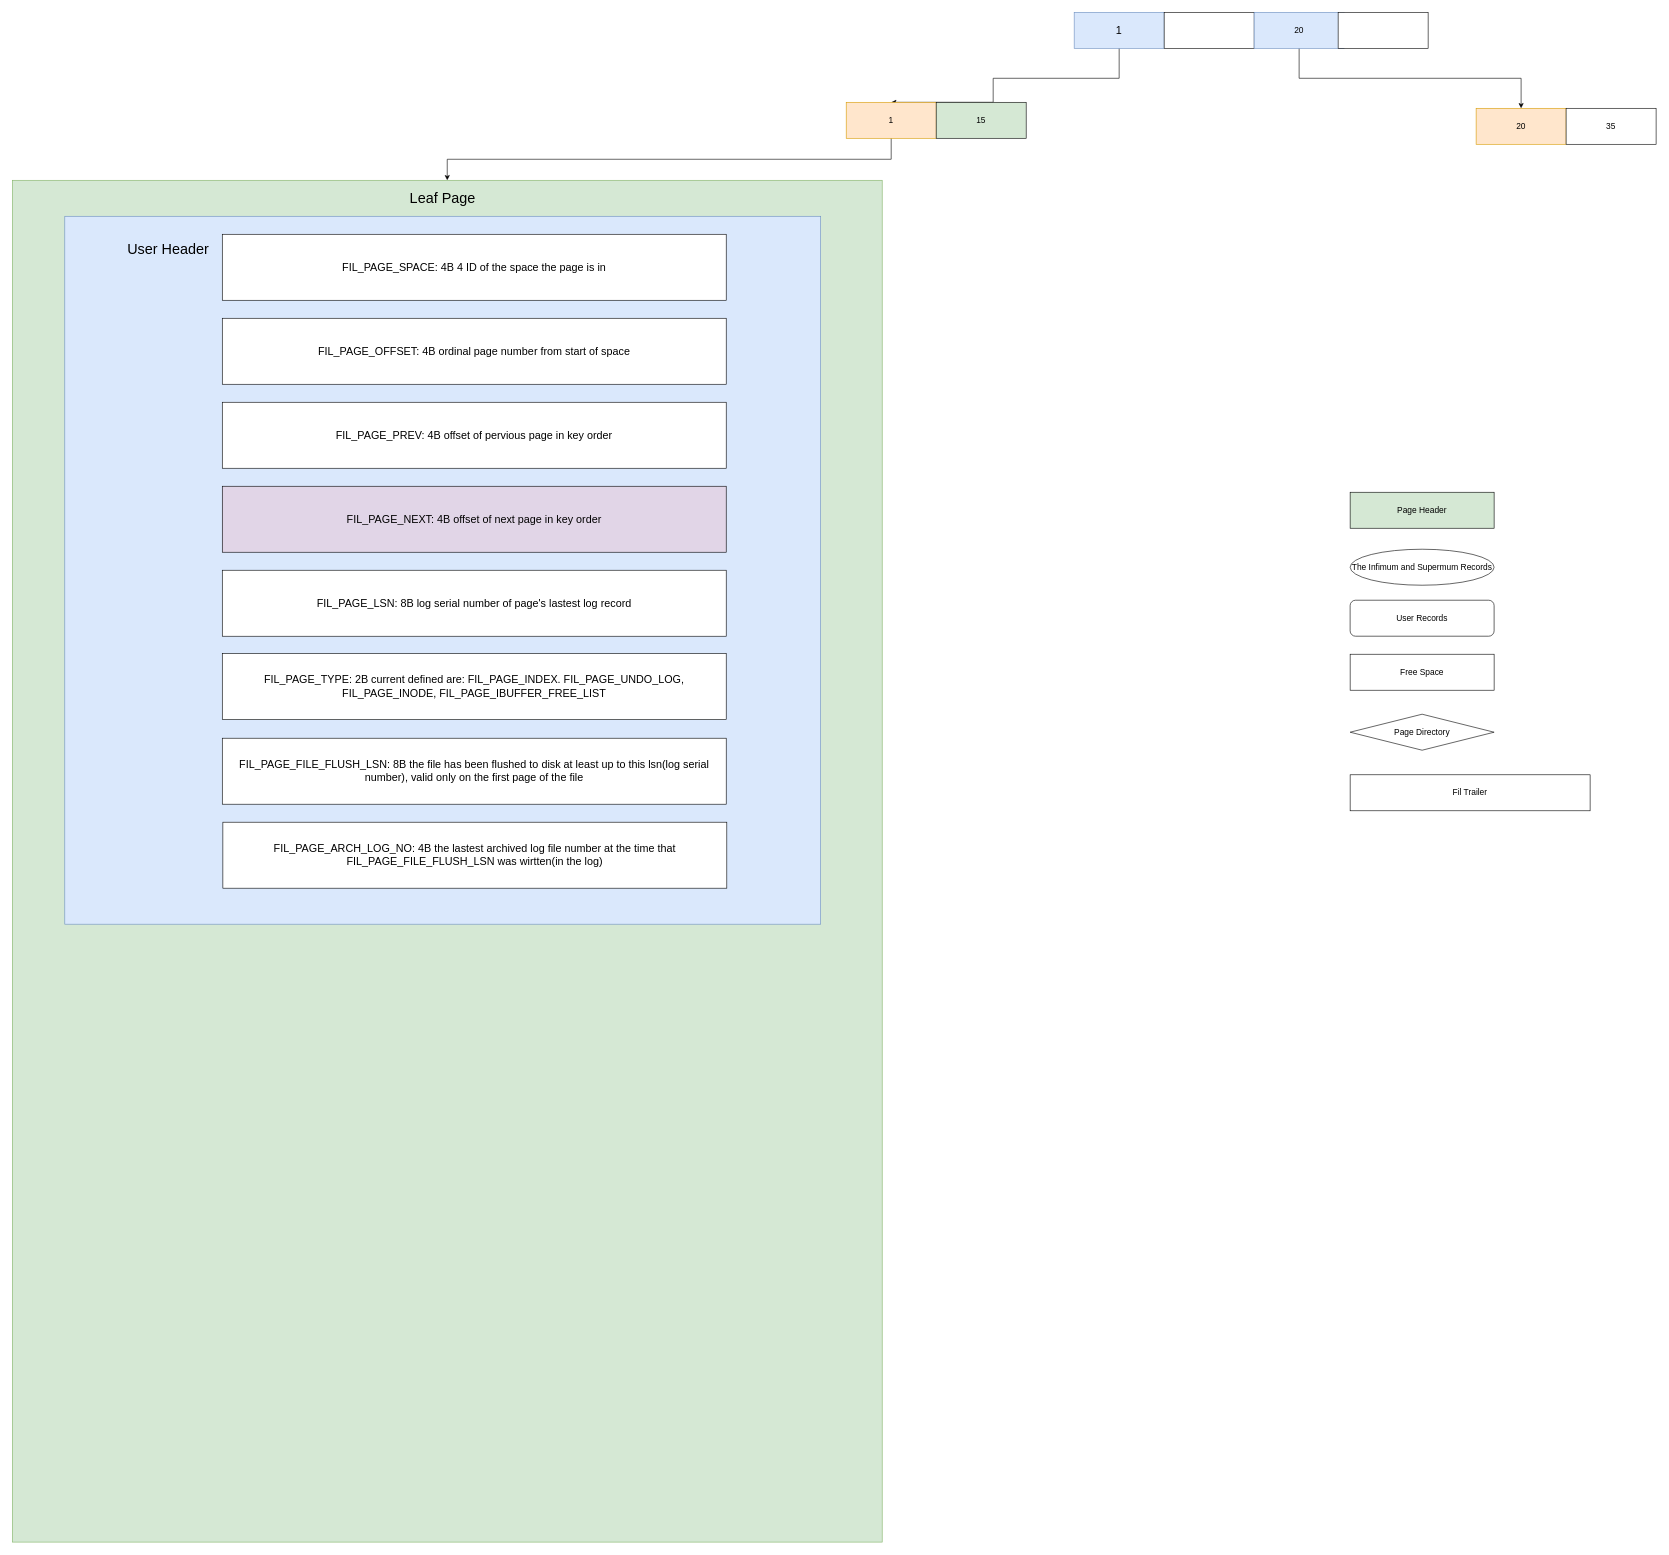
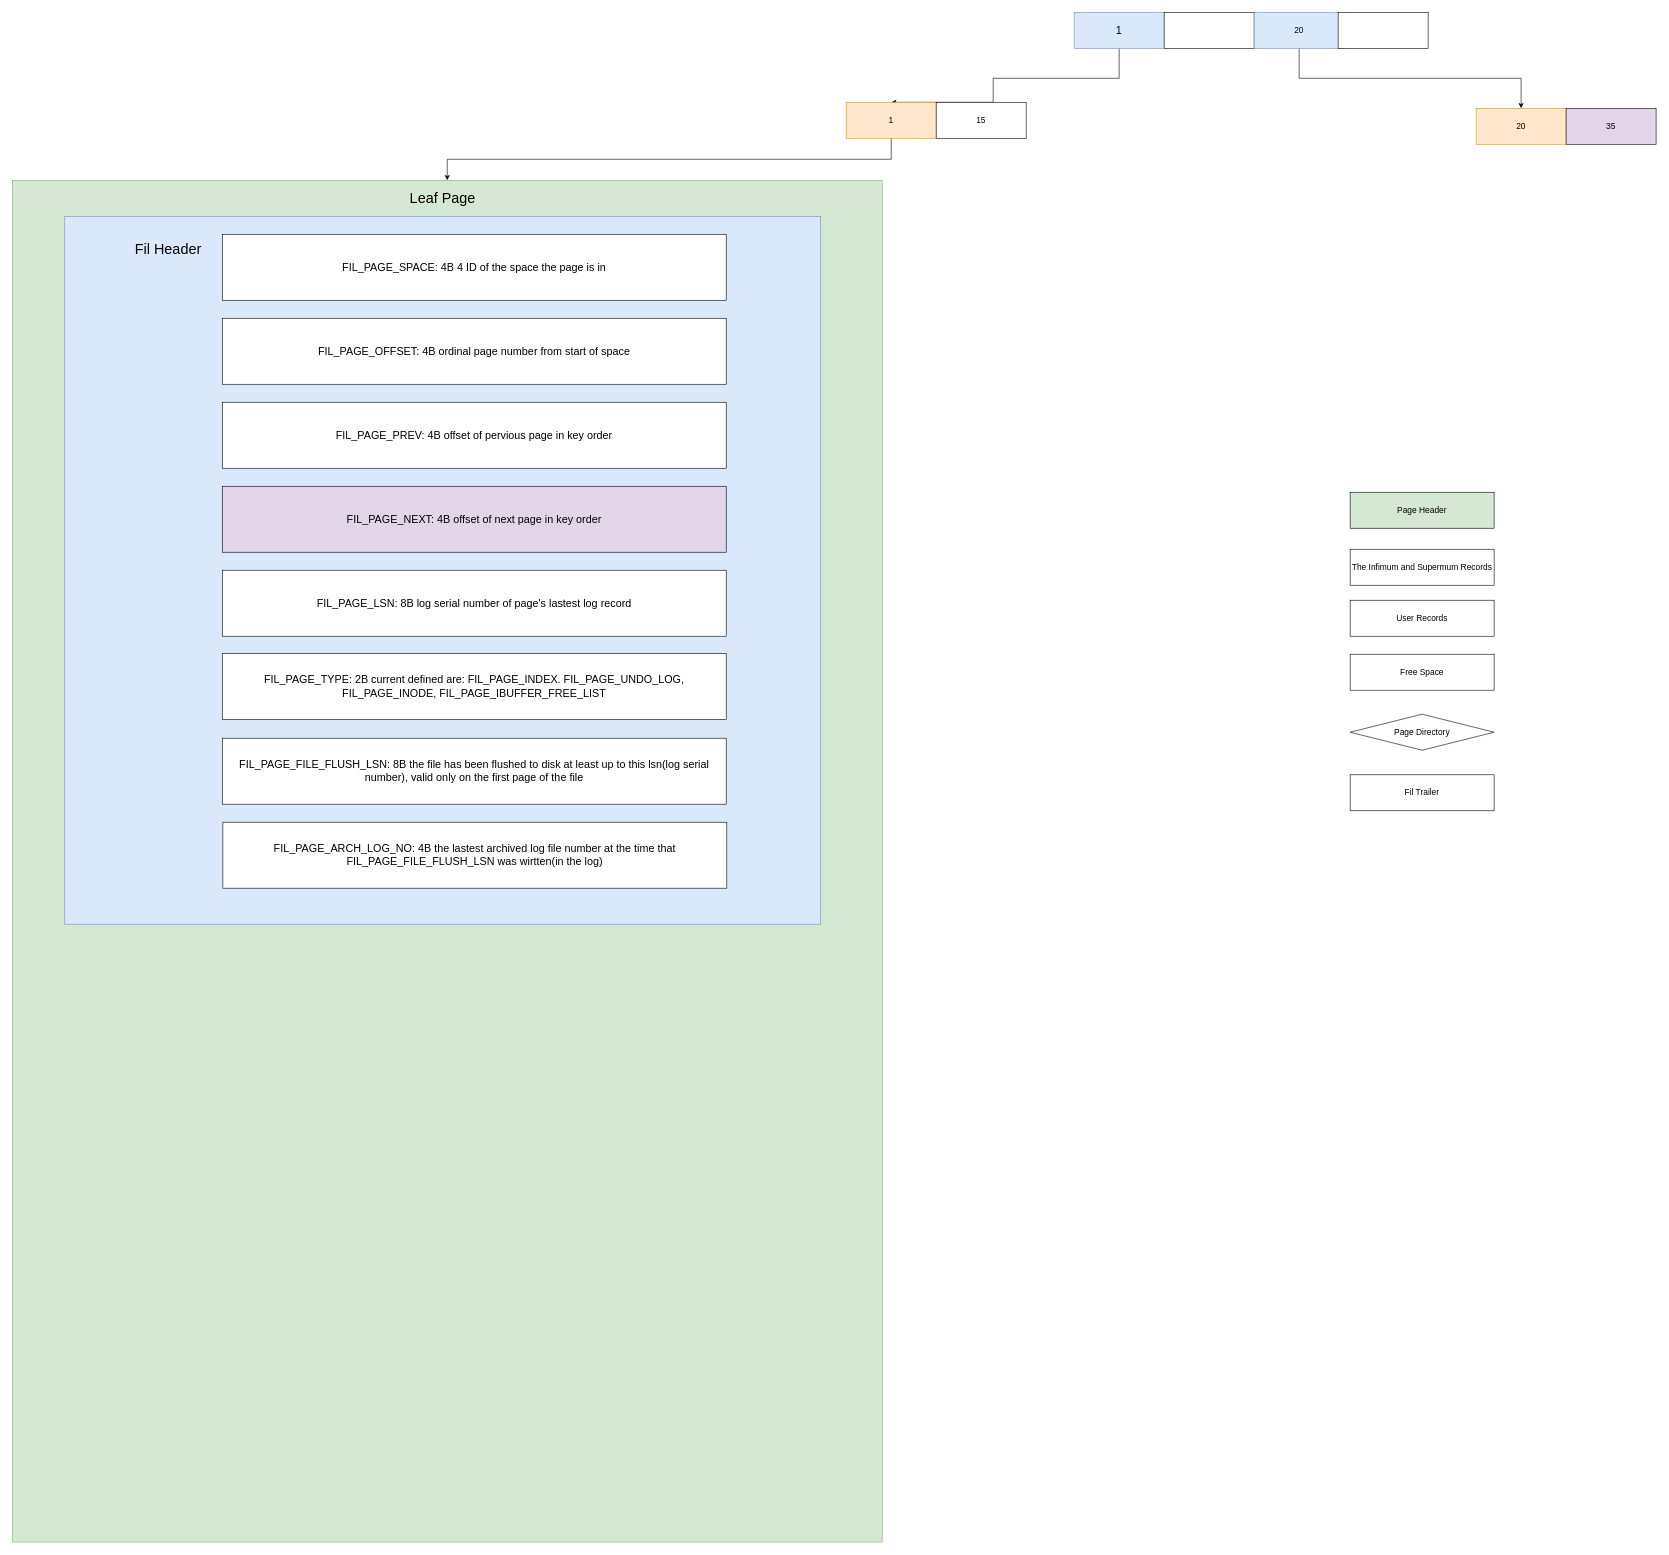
node "15": fillcolor #d5e8d4 -> #ffffff
node "35": fillcolor #ffffff -> #e1d5e7
node "User Header": label "User Header" -> "Fil Header"
node "The Infimum and Supermum Records": shape ellipse -> rectangle
node "User Records": shape rounded rectangle -> rectangle
node "Fil Trailer": size 240x36 -> 144x36
